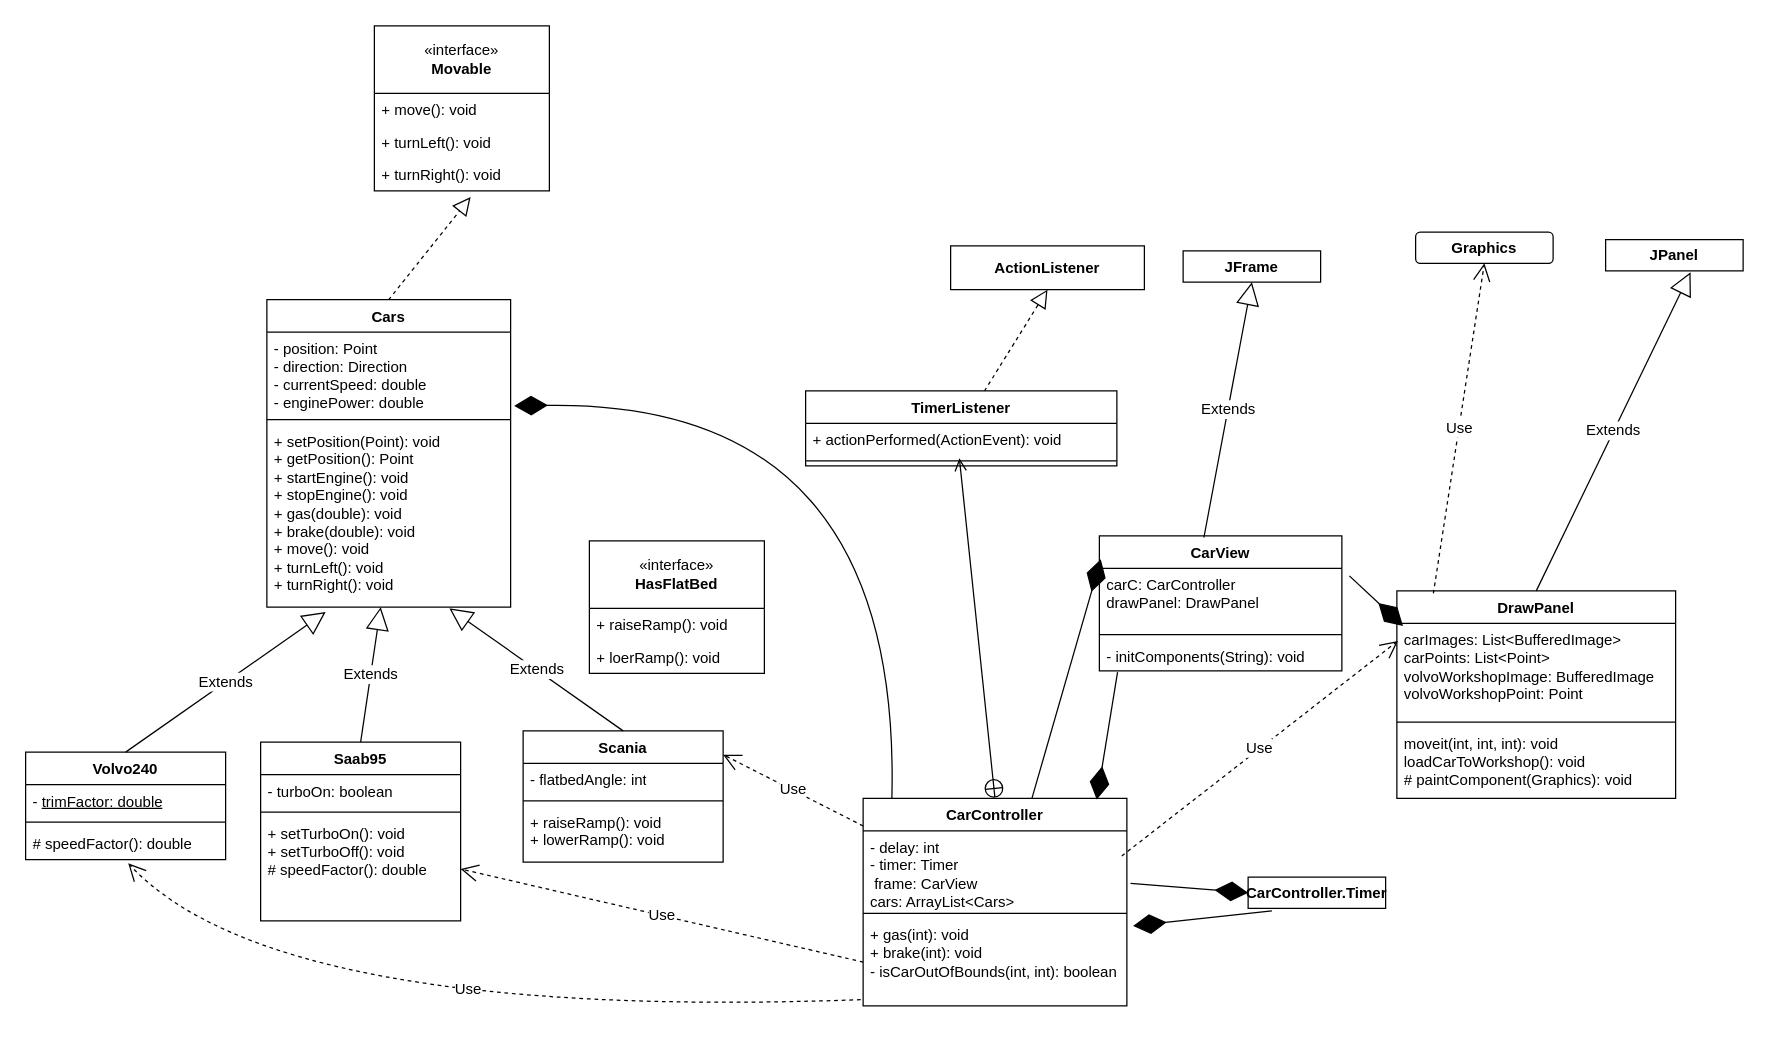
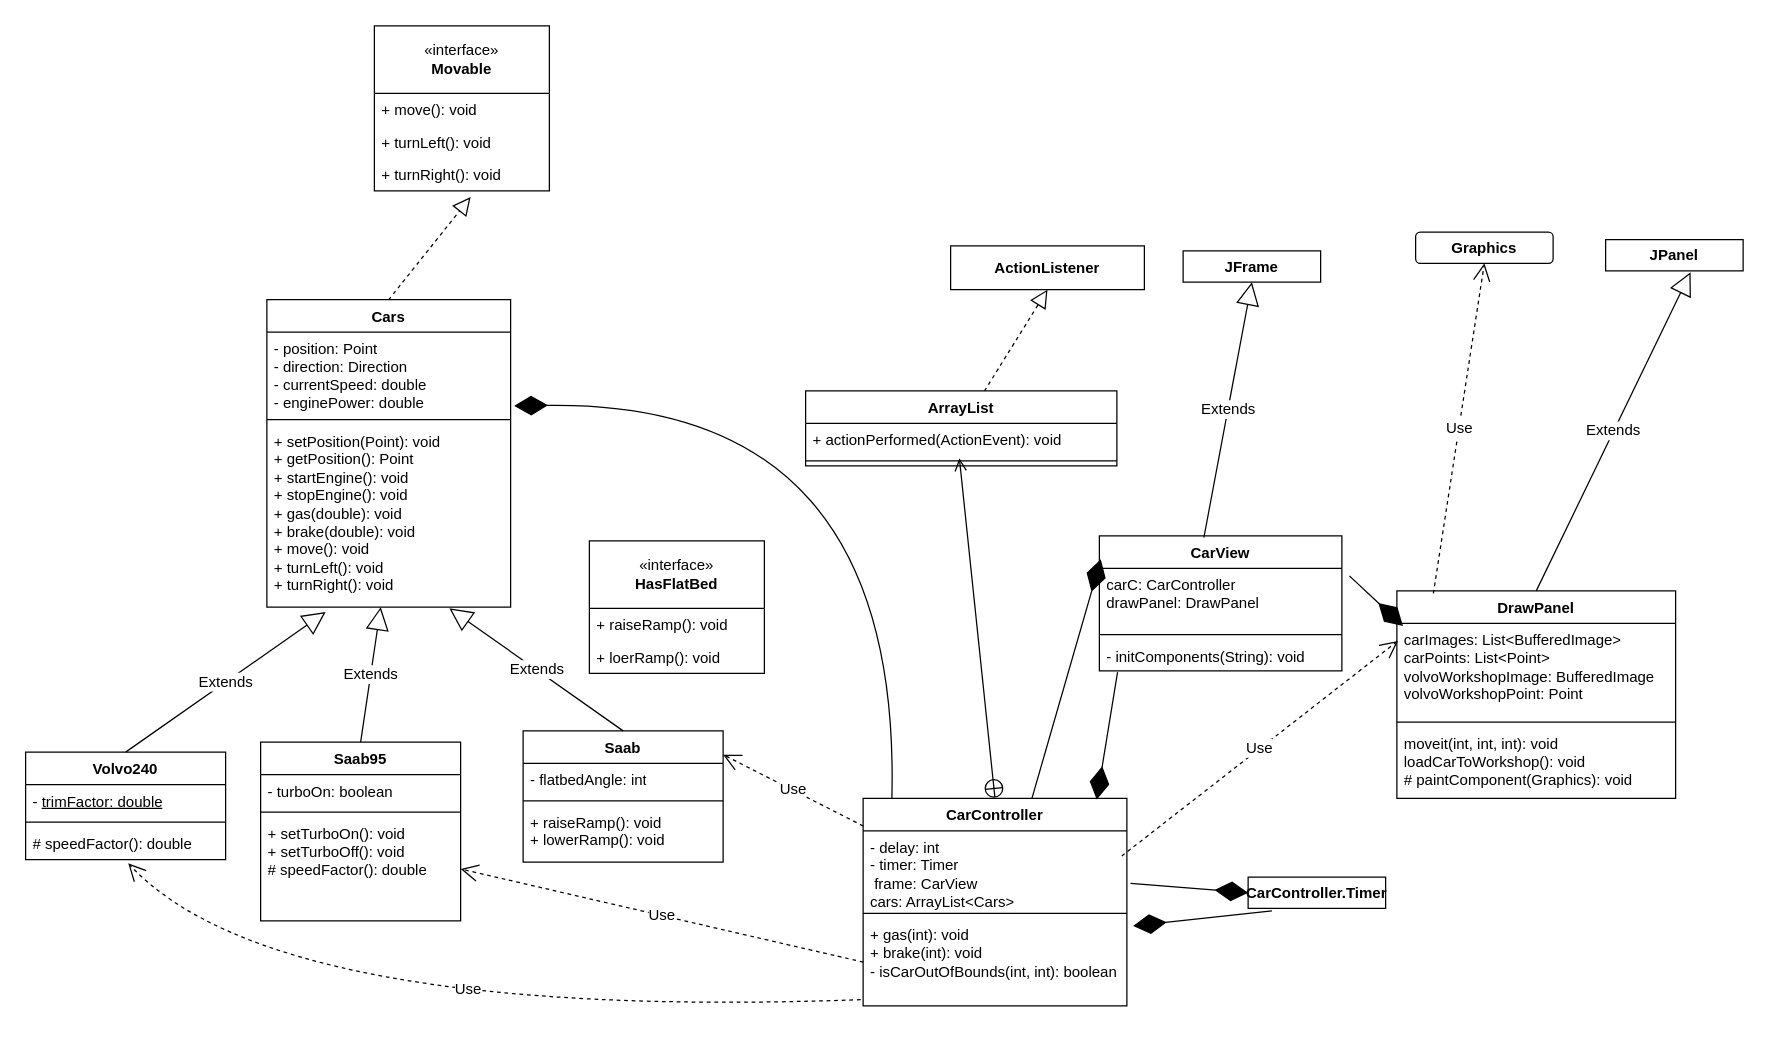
node "TimerListener": label "TimerListener" -> "ArrayList"
node "Scania": label "Scania" -> "Saab"
